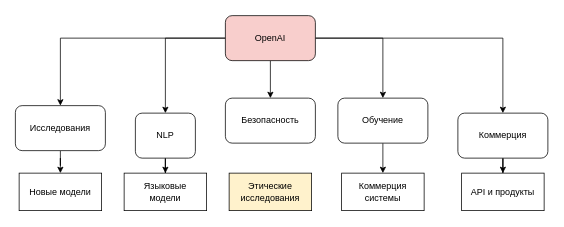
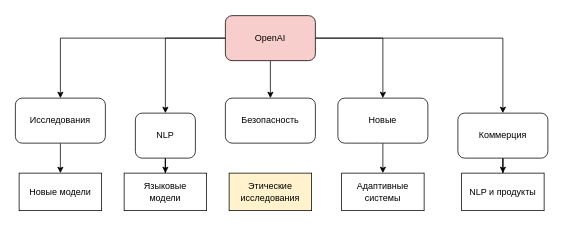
node "Обучение": label "Обучение" -> "Новые"
node "Исследования": moved (60, 128) -> (60, 120)
node "Коммерция системы": label "Коммерция системы" -> "Адаптивные системы"
node "API и продукты": label "API и продукты" -> "NLP и продукты"
